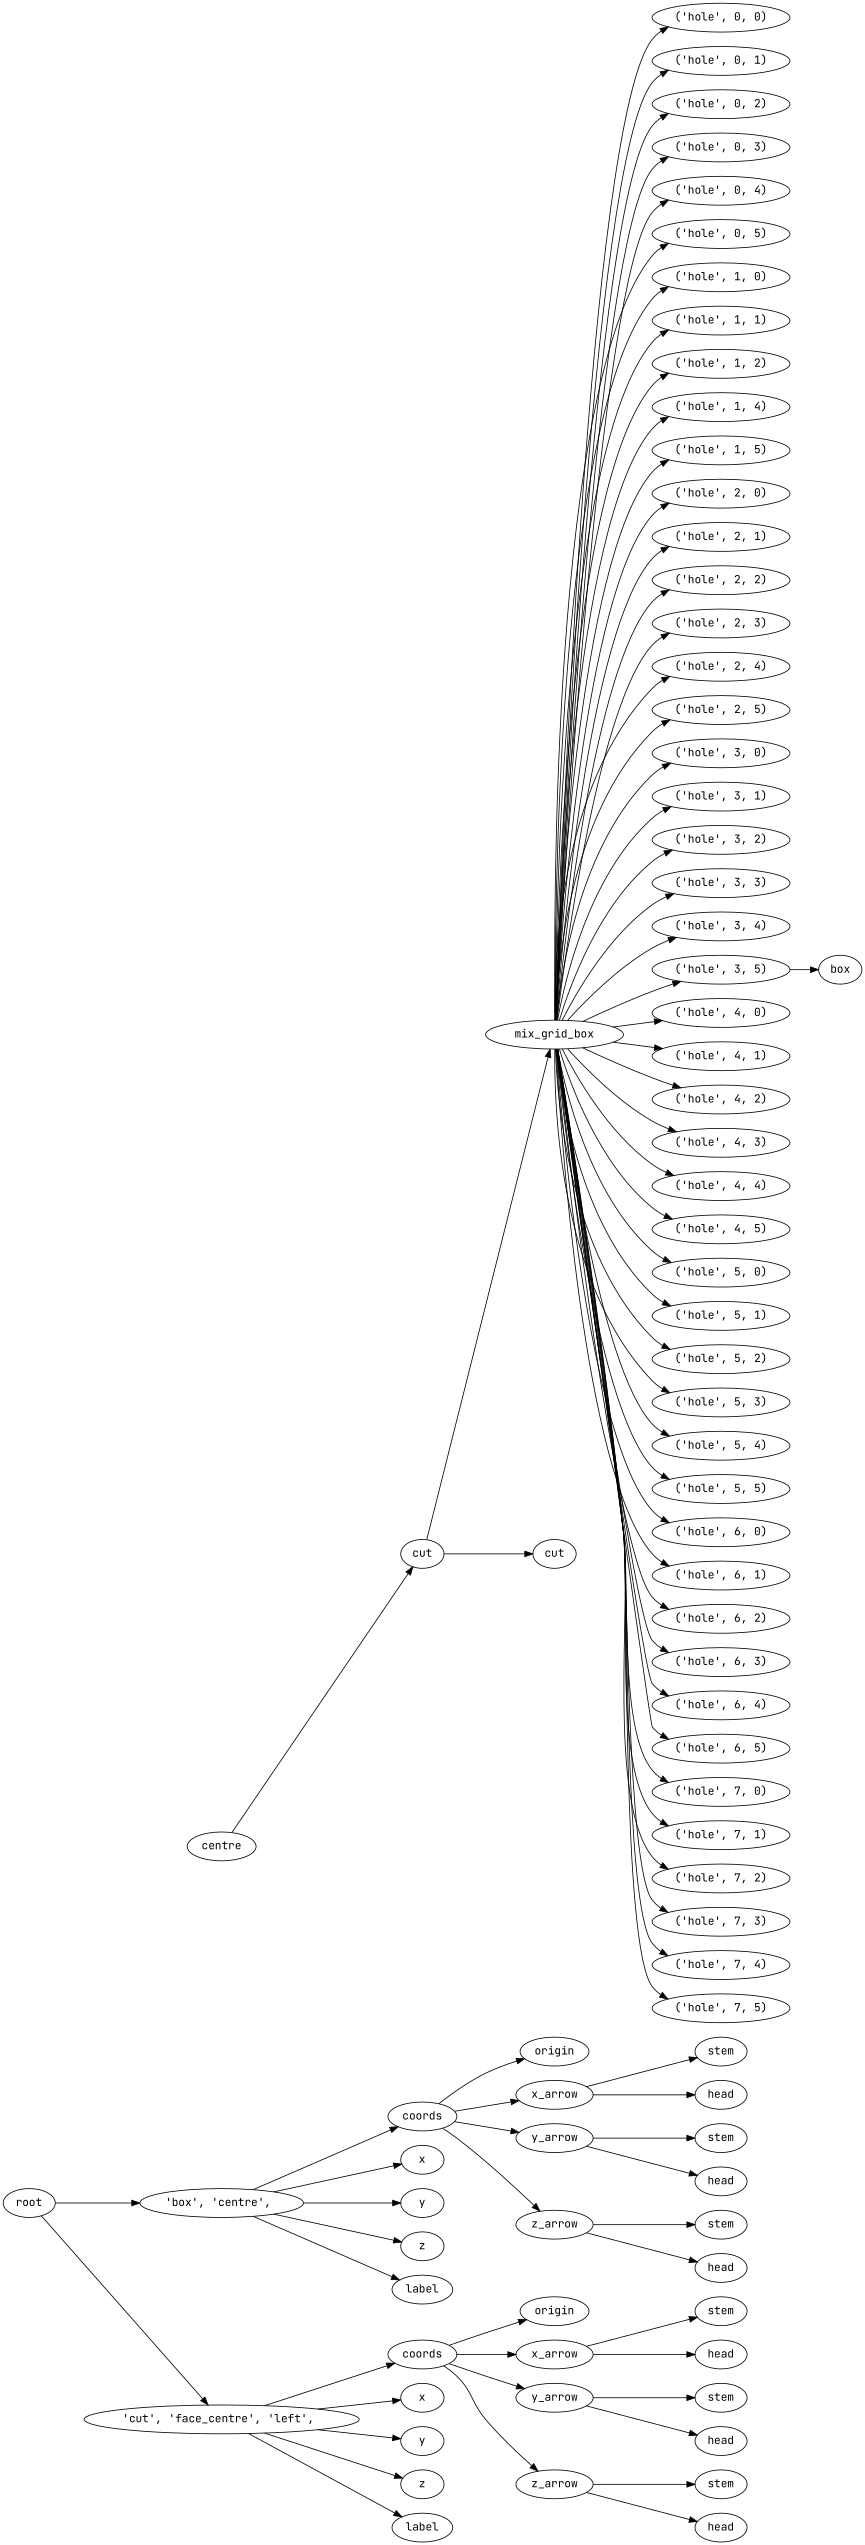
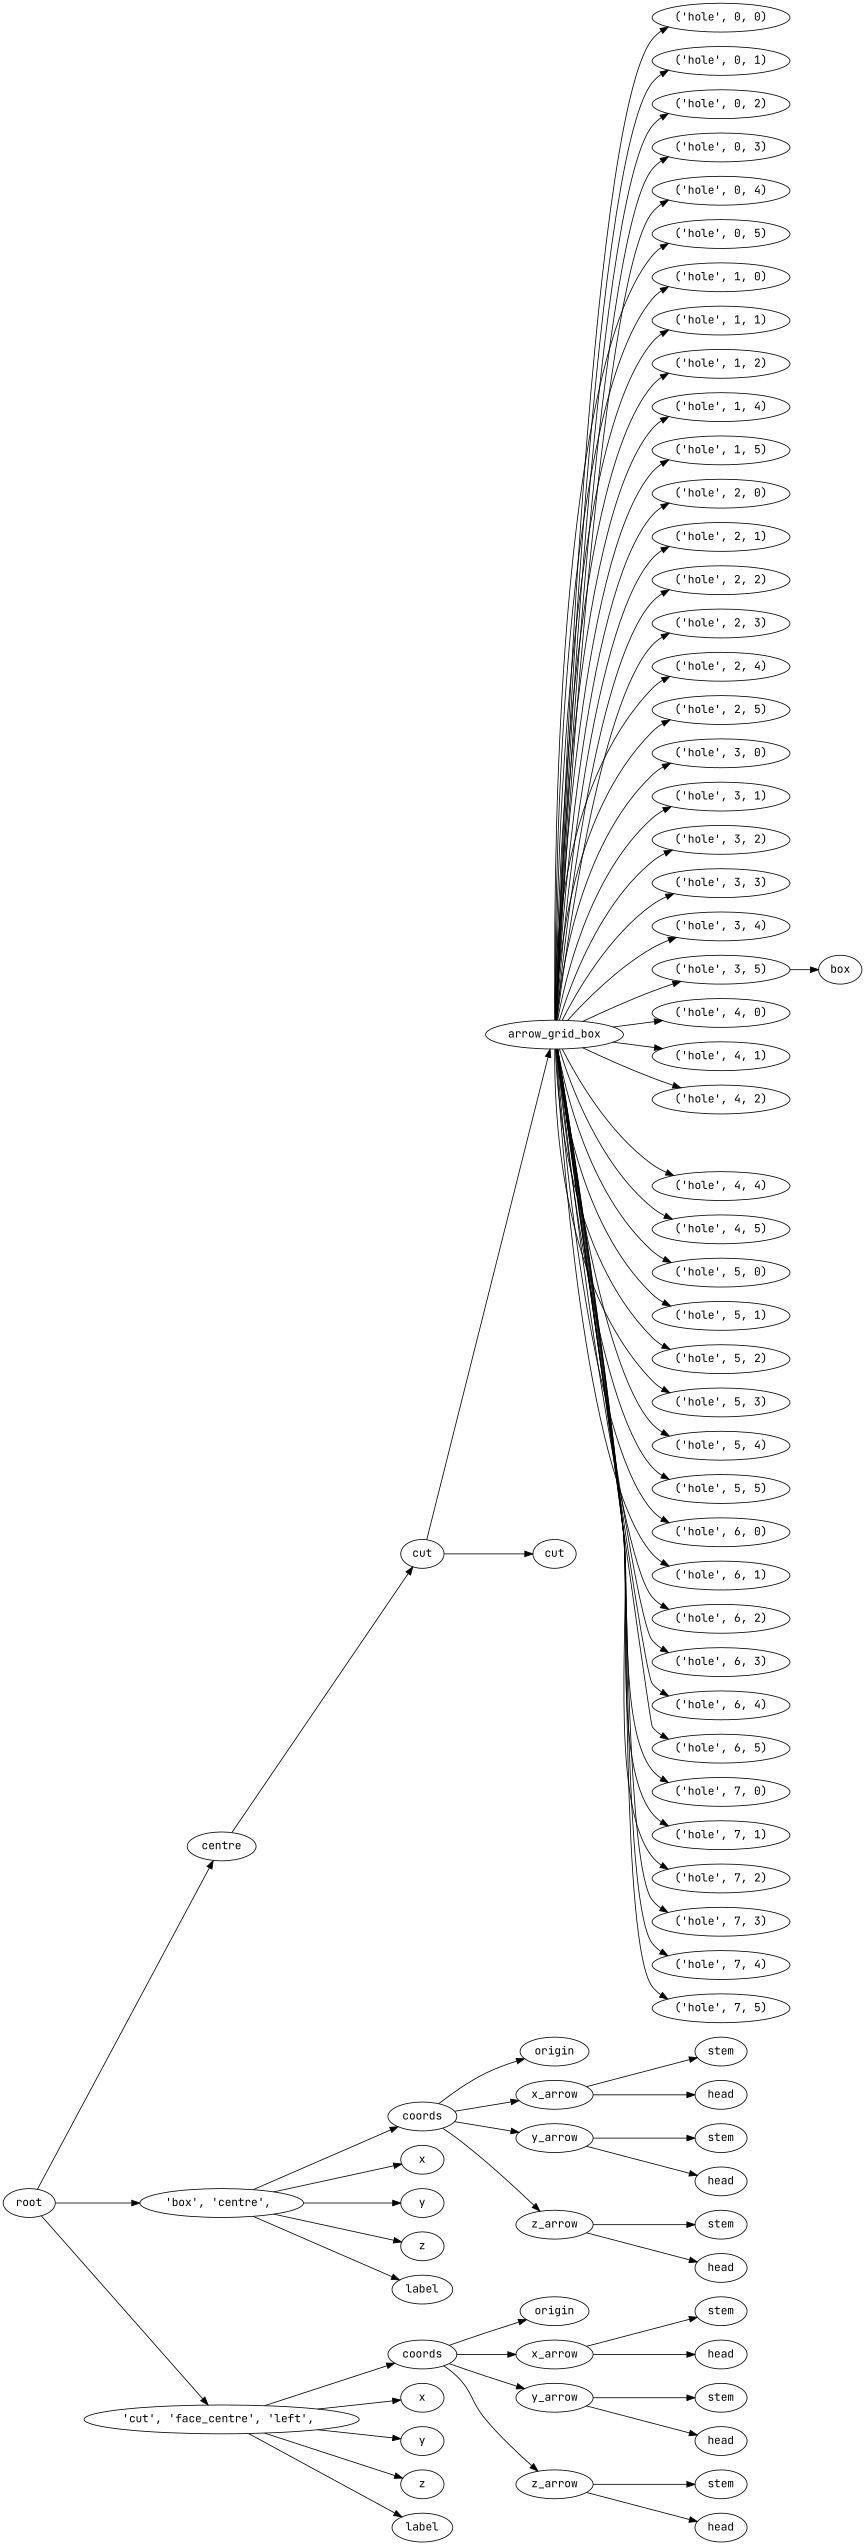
node "mix_grid_box": label "mix_grid_box" -> "arrow_grid_box"
node "('hole', 4, 3)": removed
edge "root" -> "centre": added
